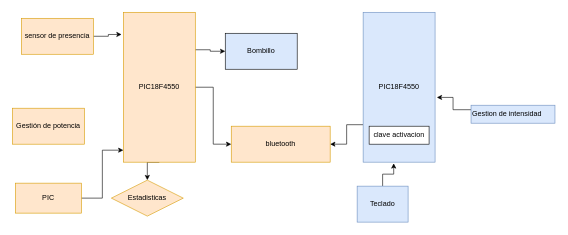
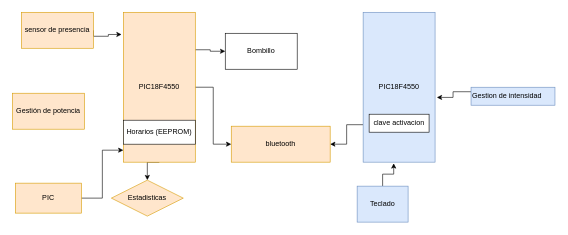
node "sensor de presencia": moved (57, 36) -> (57, 30)
node "Bombillo": fillcolor #dae8fc -> #ffffff
node "Gestion de intensidad": moved (513, 114) -> (513, 96)
node "Gestión de potencia": moved (48, 126) -> (48, 111)
node "Horarios (EEPROM)": added
node "clave activacion": moved (399, 135) -> (399, 123)
